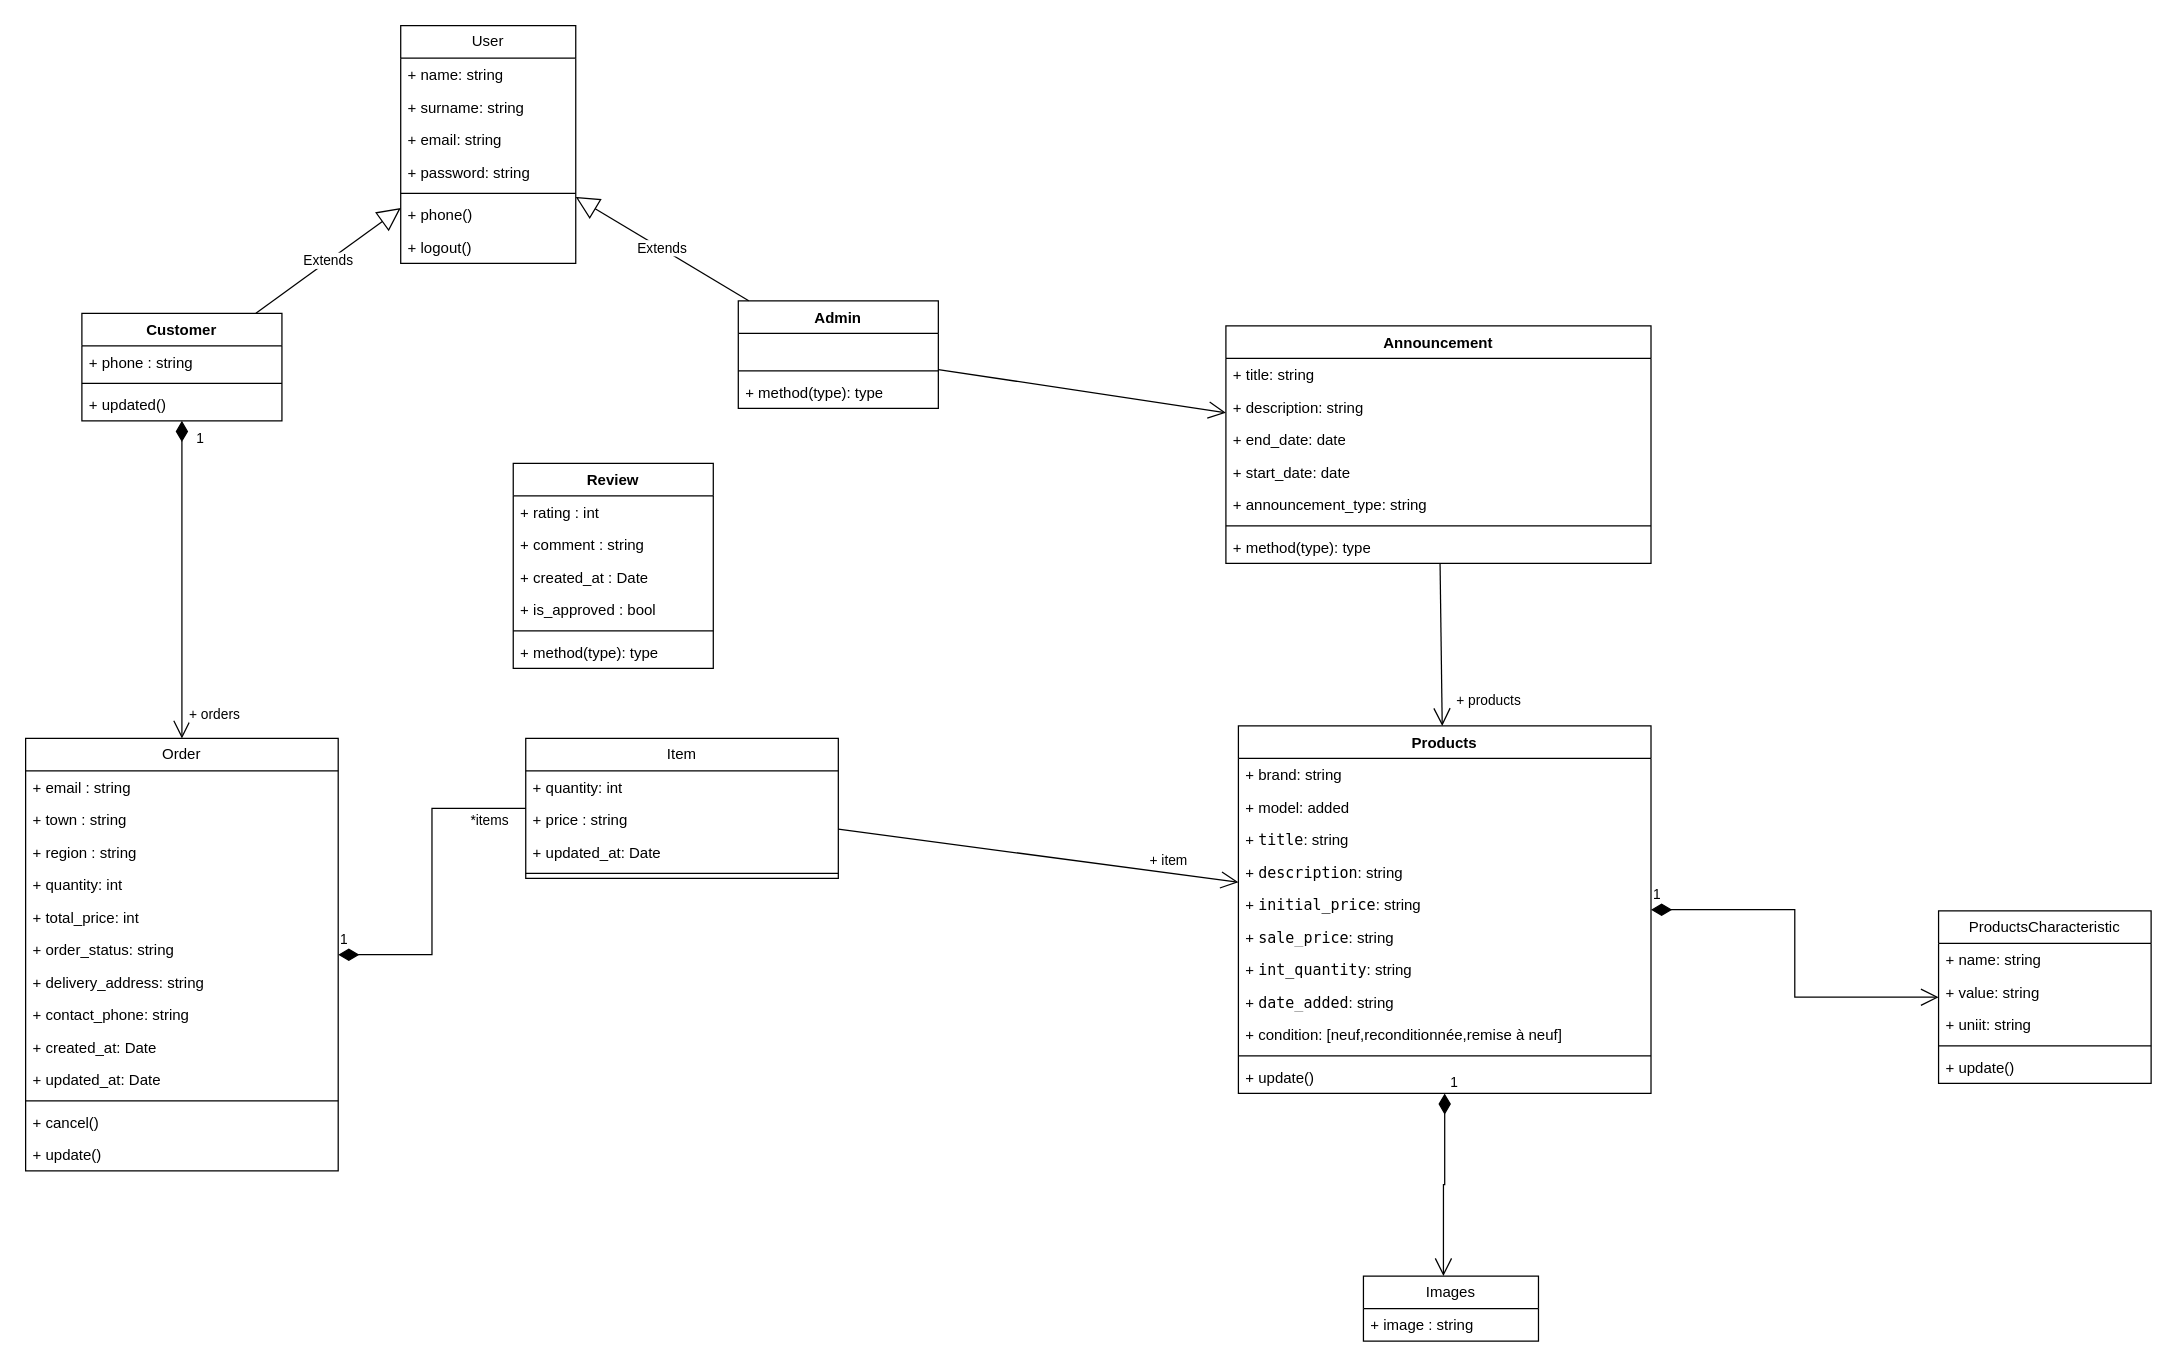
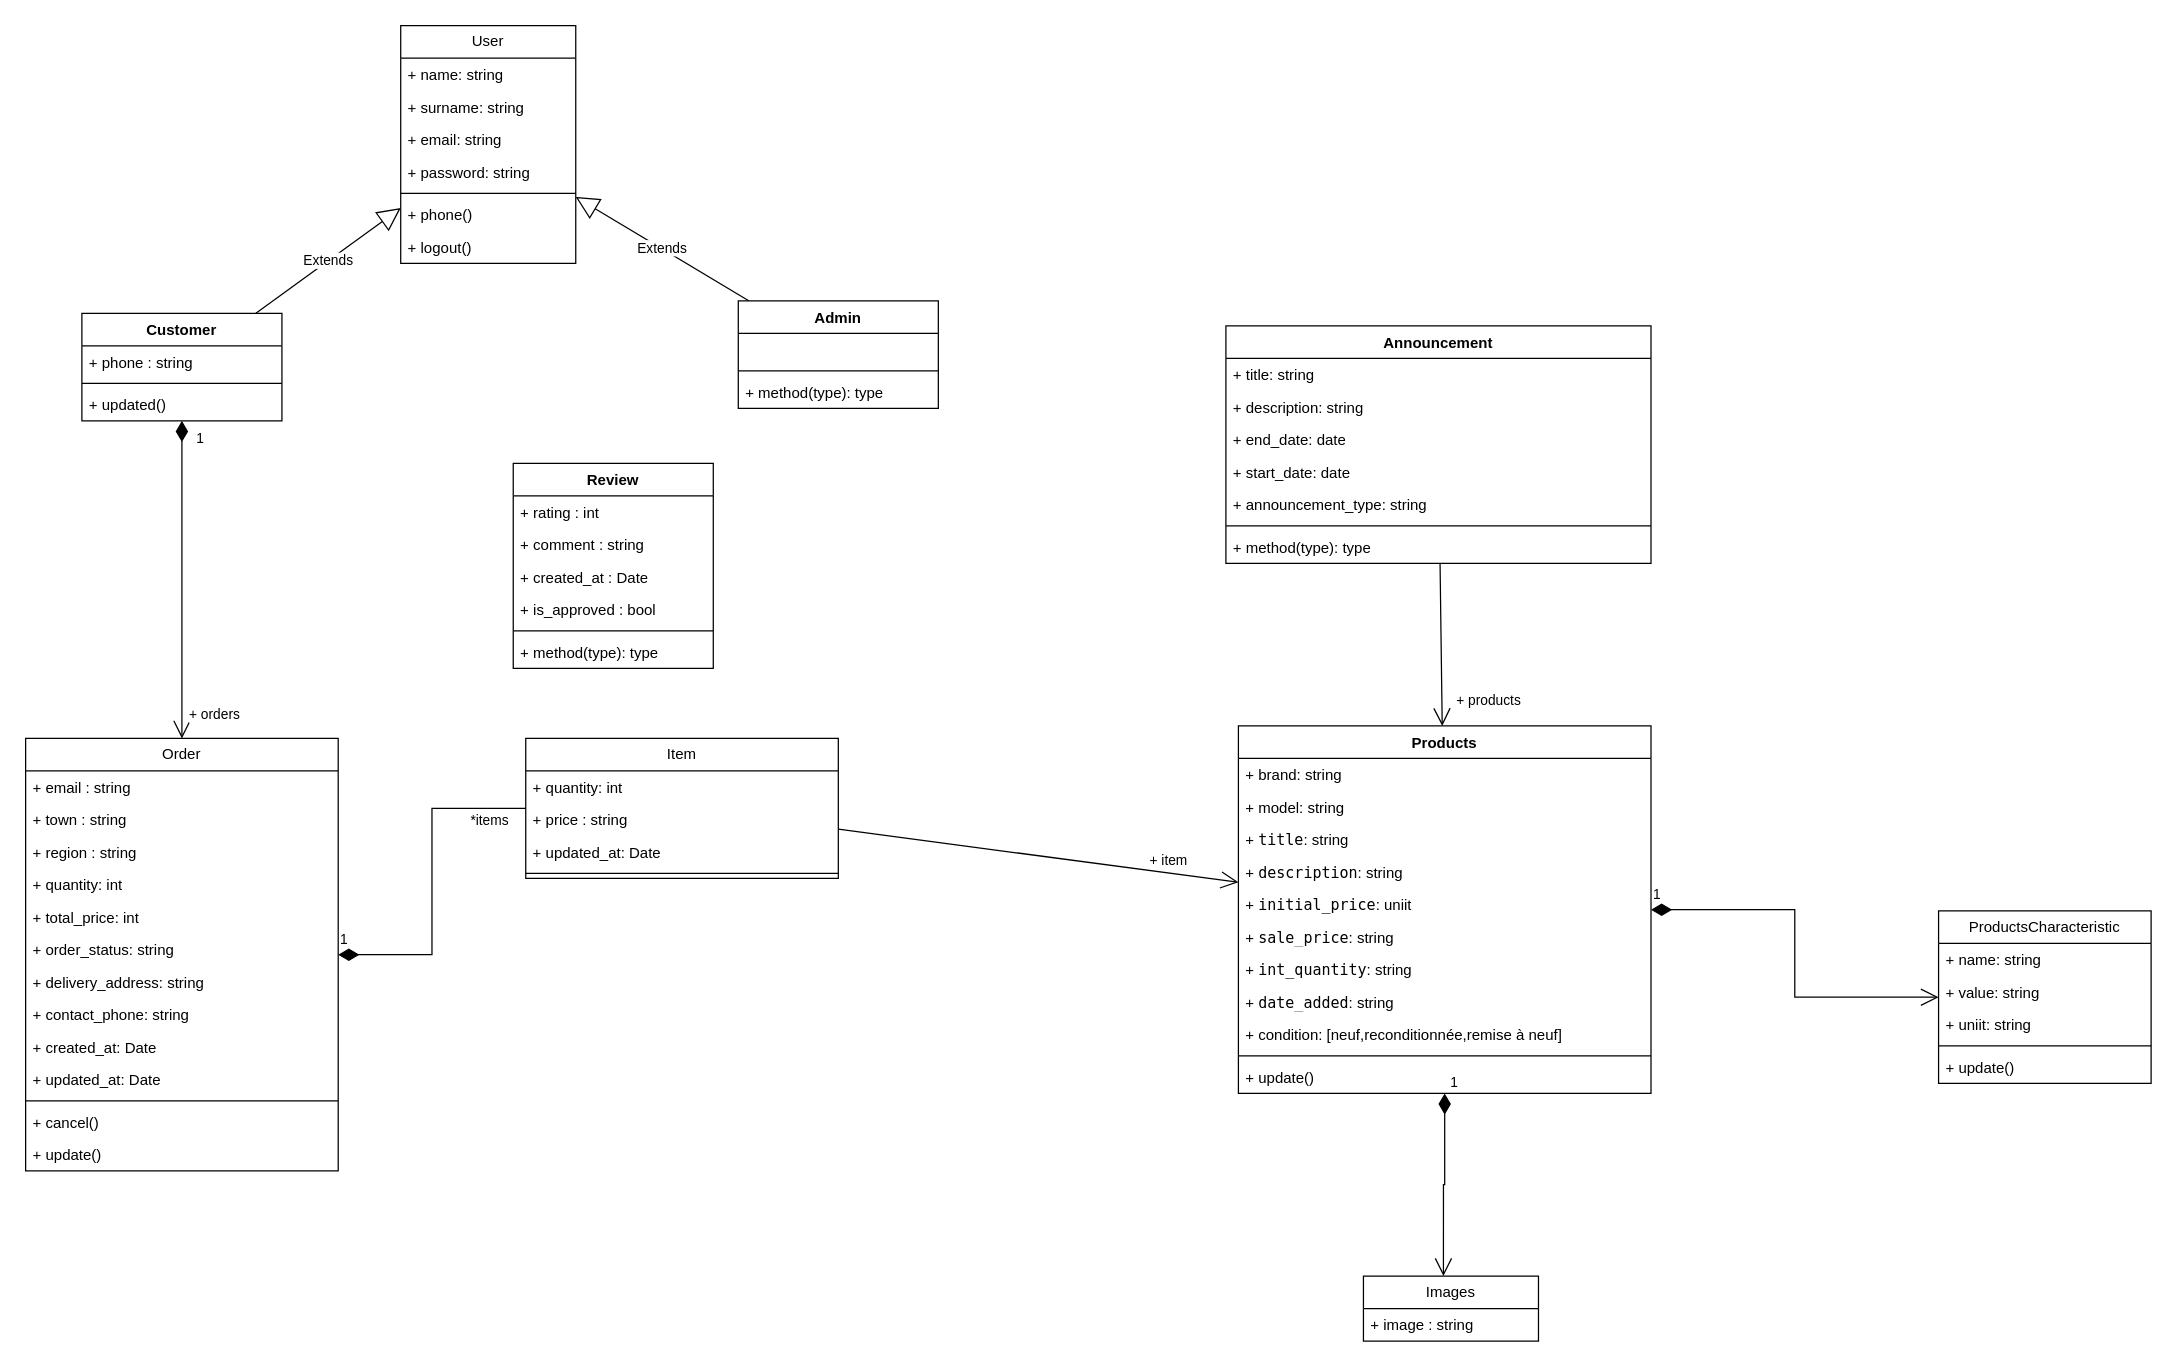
edge "Admin" -> "Announcement": removed
node "+ model: added": label "+ model: added" -> "+ model: string"
node "+ initial_price: string": label "+ initial_price: string" -> "+ initial_price: uniit"
